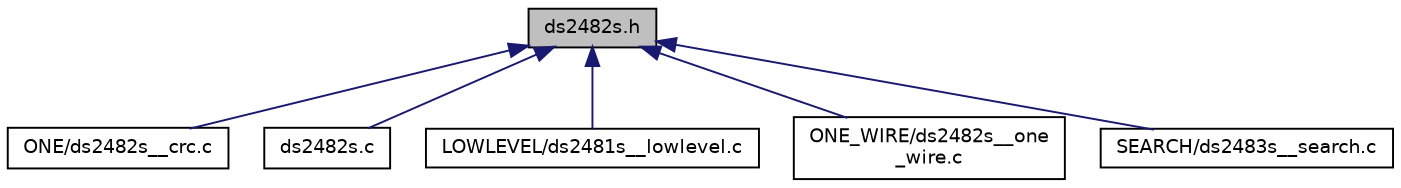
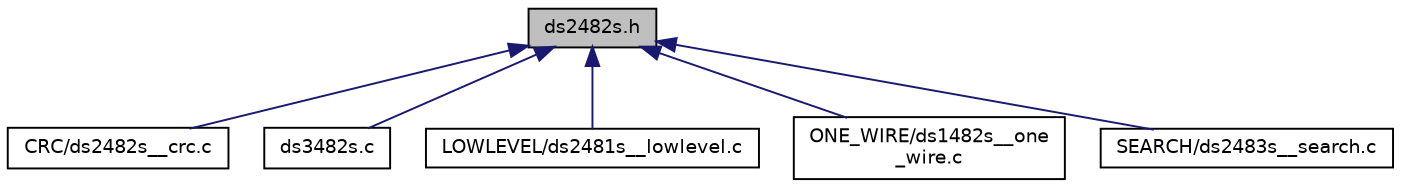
node "ONE/ds2482s__crc.c": label "ONE/ds2482s__crc.c" -> "CRC/ds2482s__crc.c"
node "ds2482s.c": label "ds2482s.c" -> "ds3482s.c"
node "ONE_WIRE/ds2482s__one _wire.c": label "ONE_WIRE/ds2482s__one _wire.c" -> "ONE_WIRE/ds1482s__one _wire.c"
